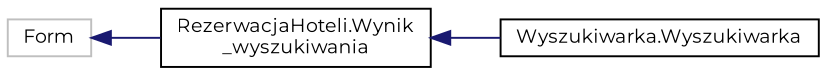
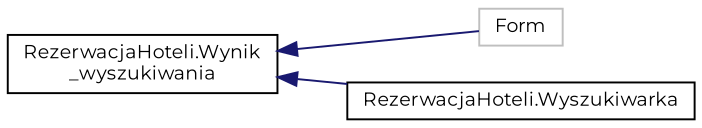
edge "RezerwacjaHoteli.Wynik _wyszukiwania" -> "Form": reversed
node "Wyszukiwarka.Wyszukiwarka": label "Wyszukiwarka.Wyszukiwarka" -> "RezerwacjaHoteli.Wyszukiwarka"
